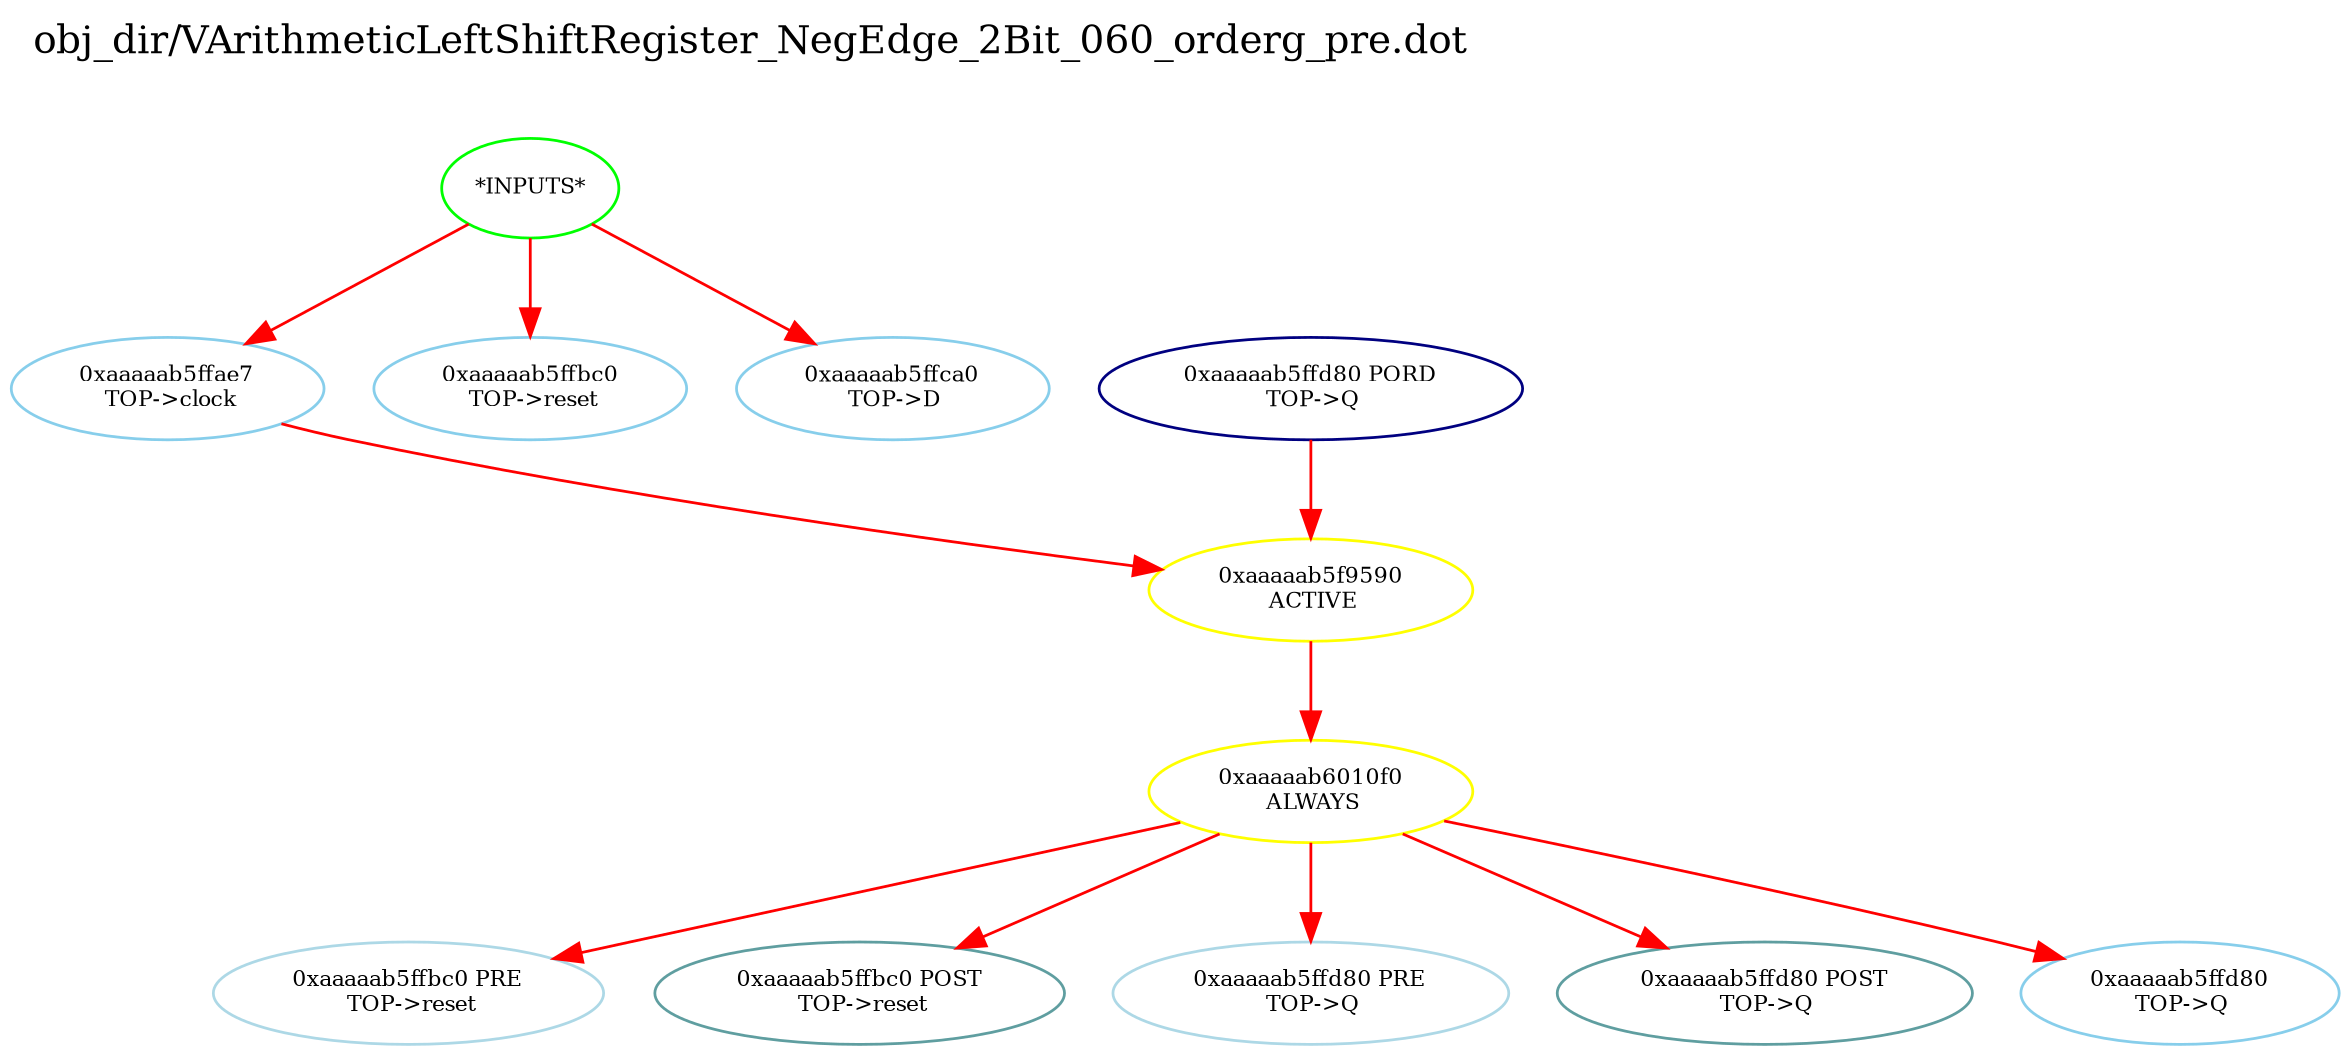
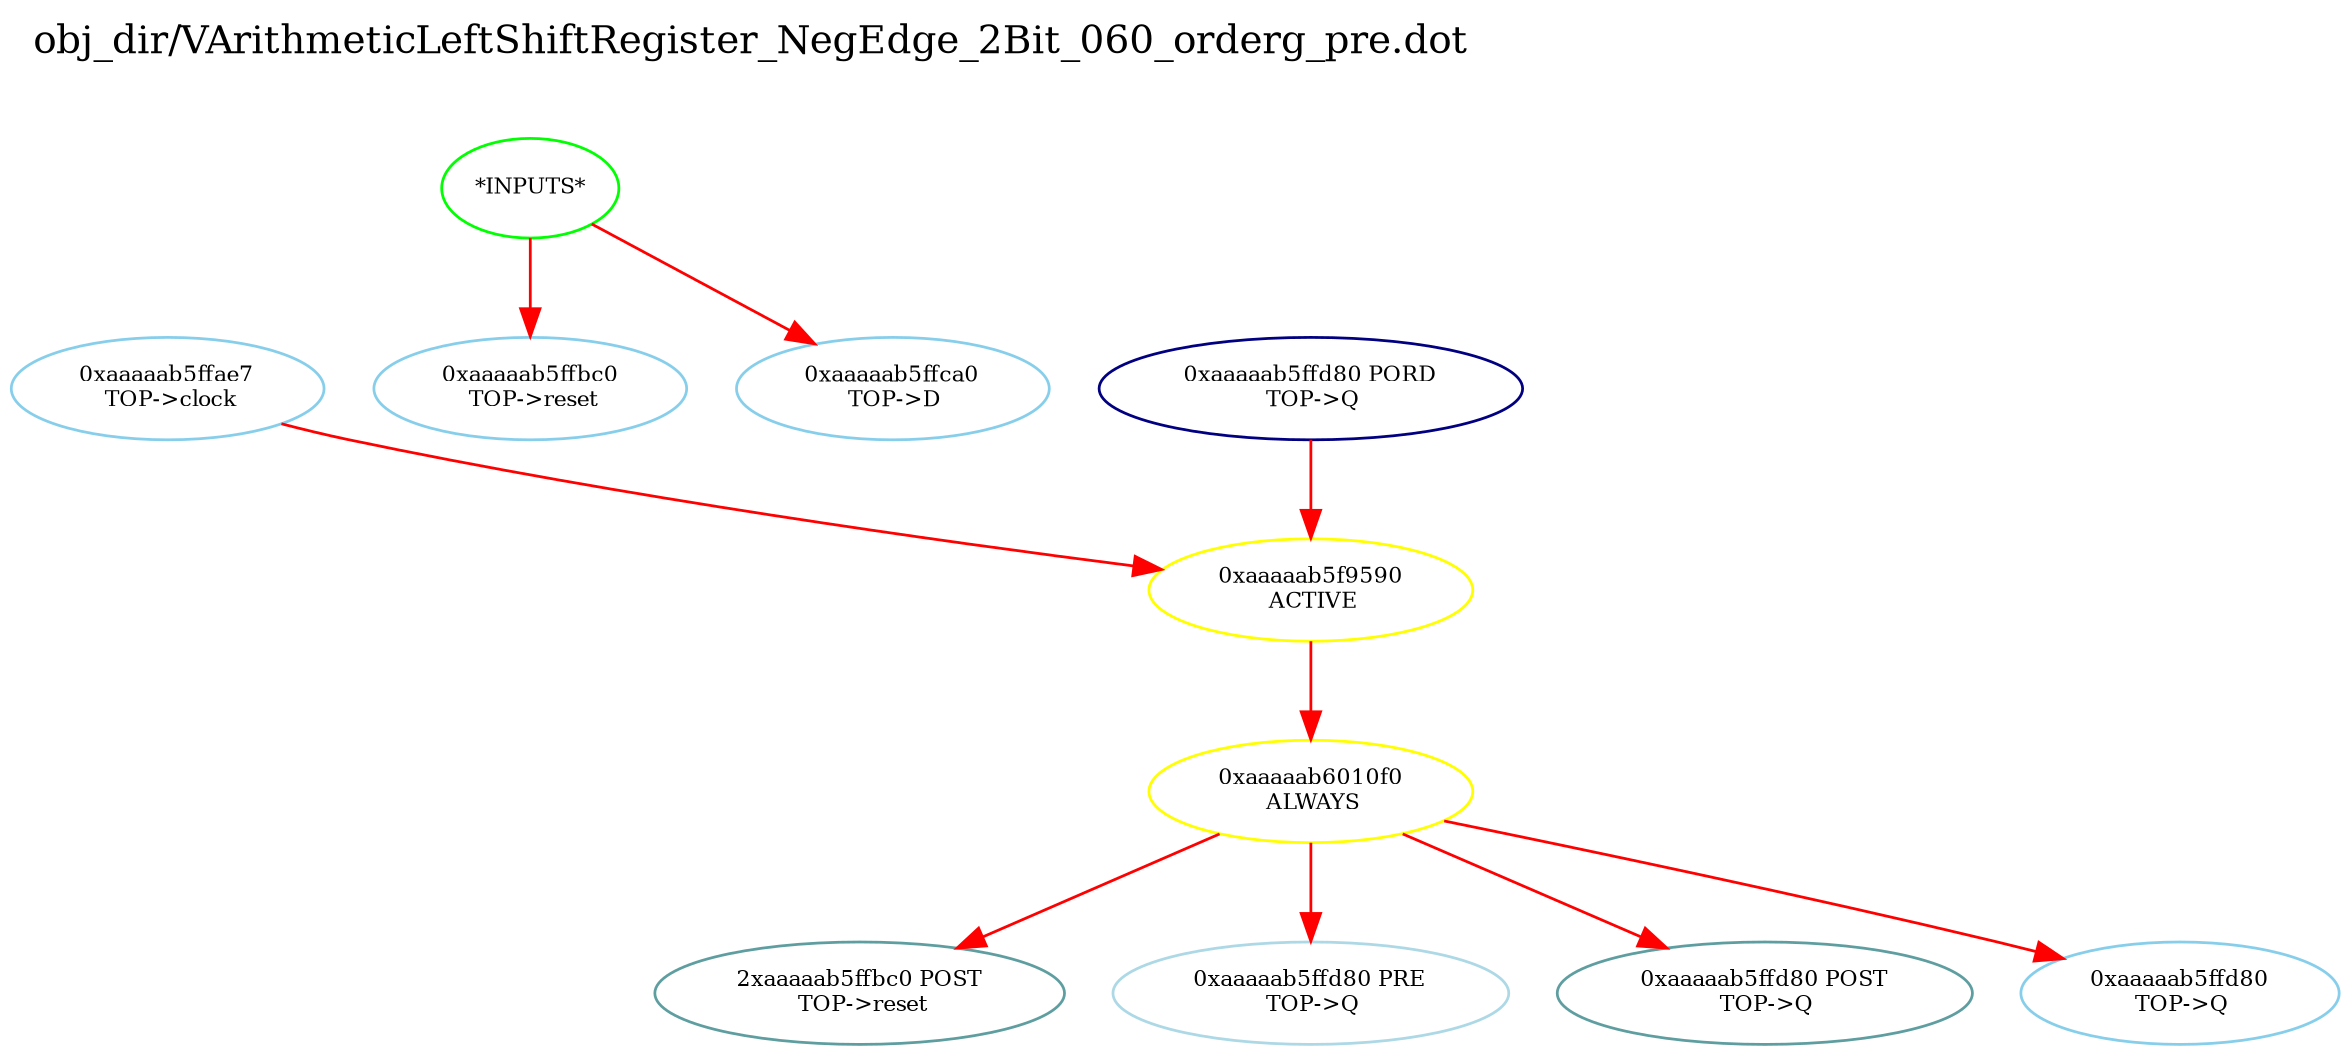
edge "*INPUTS*" -> "0xaaaaab5ffae7 TOP->clock": removed
node "0xaaaaab5ffbc0 PRE TOP->reset": removed
node "0xaaaaab5ffbc0 POST TOP->reset": label "0xaaaaab5ffbc0 POST TOP->reset" -> "2xaaaaab5ffbc0 POST TOP->reset"
